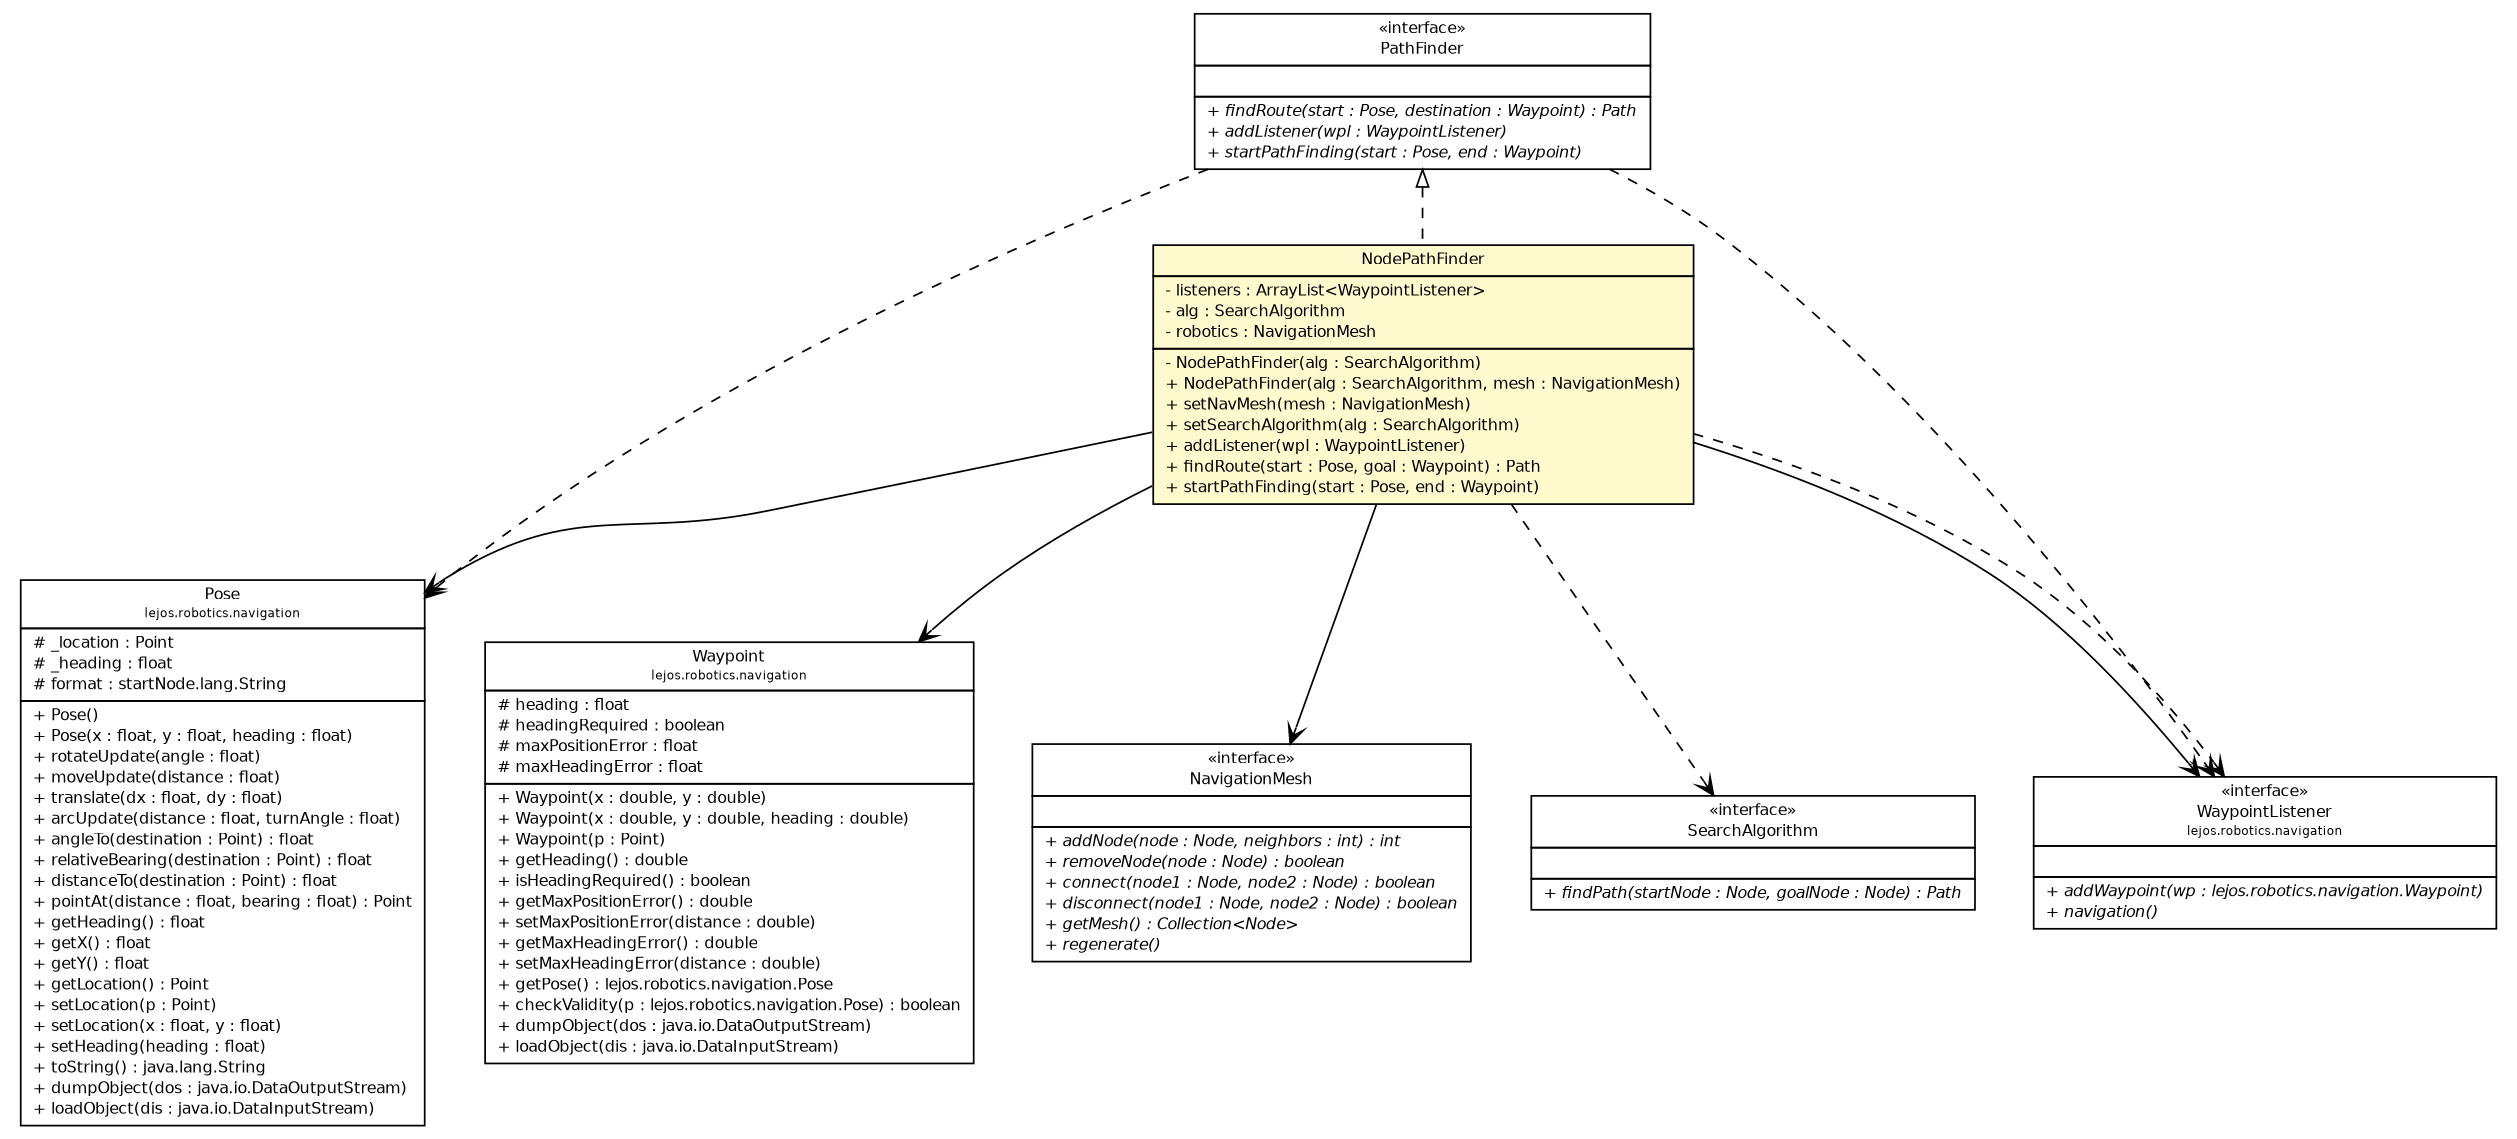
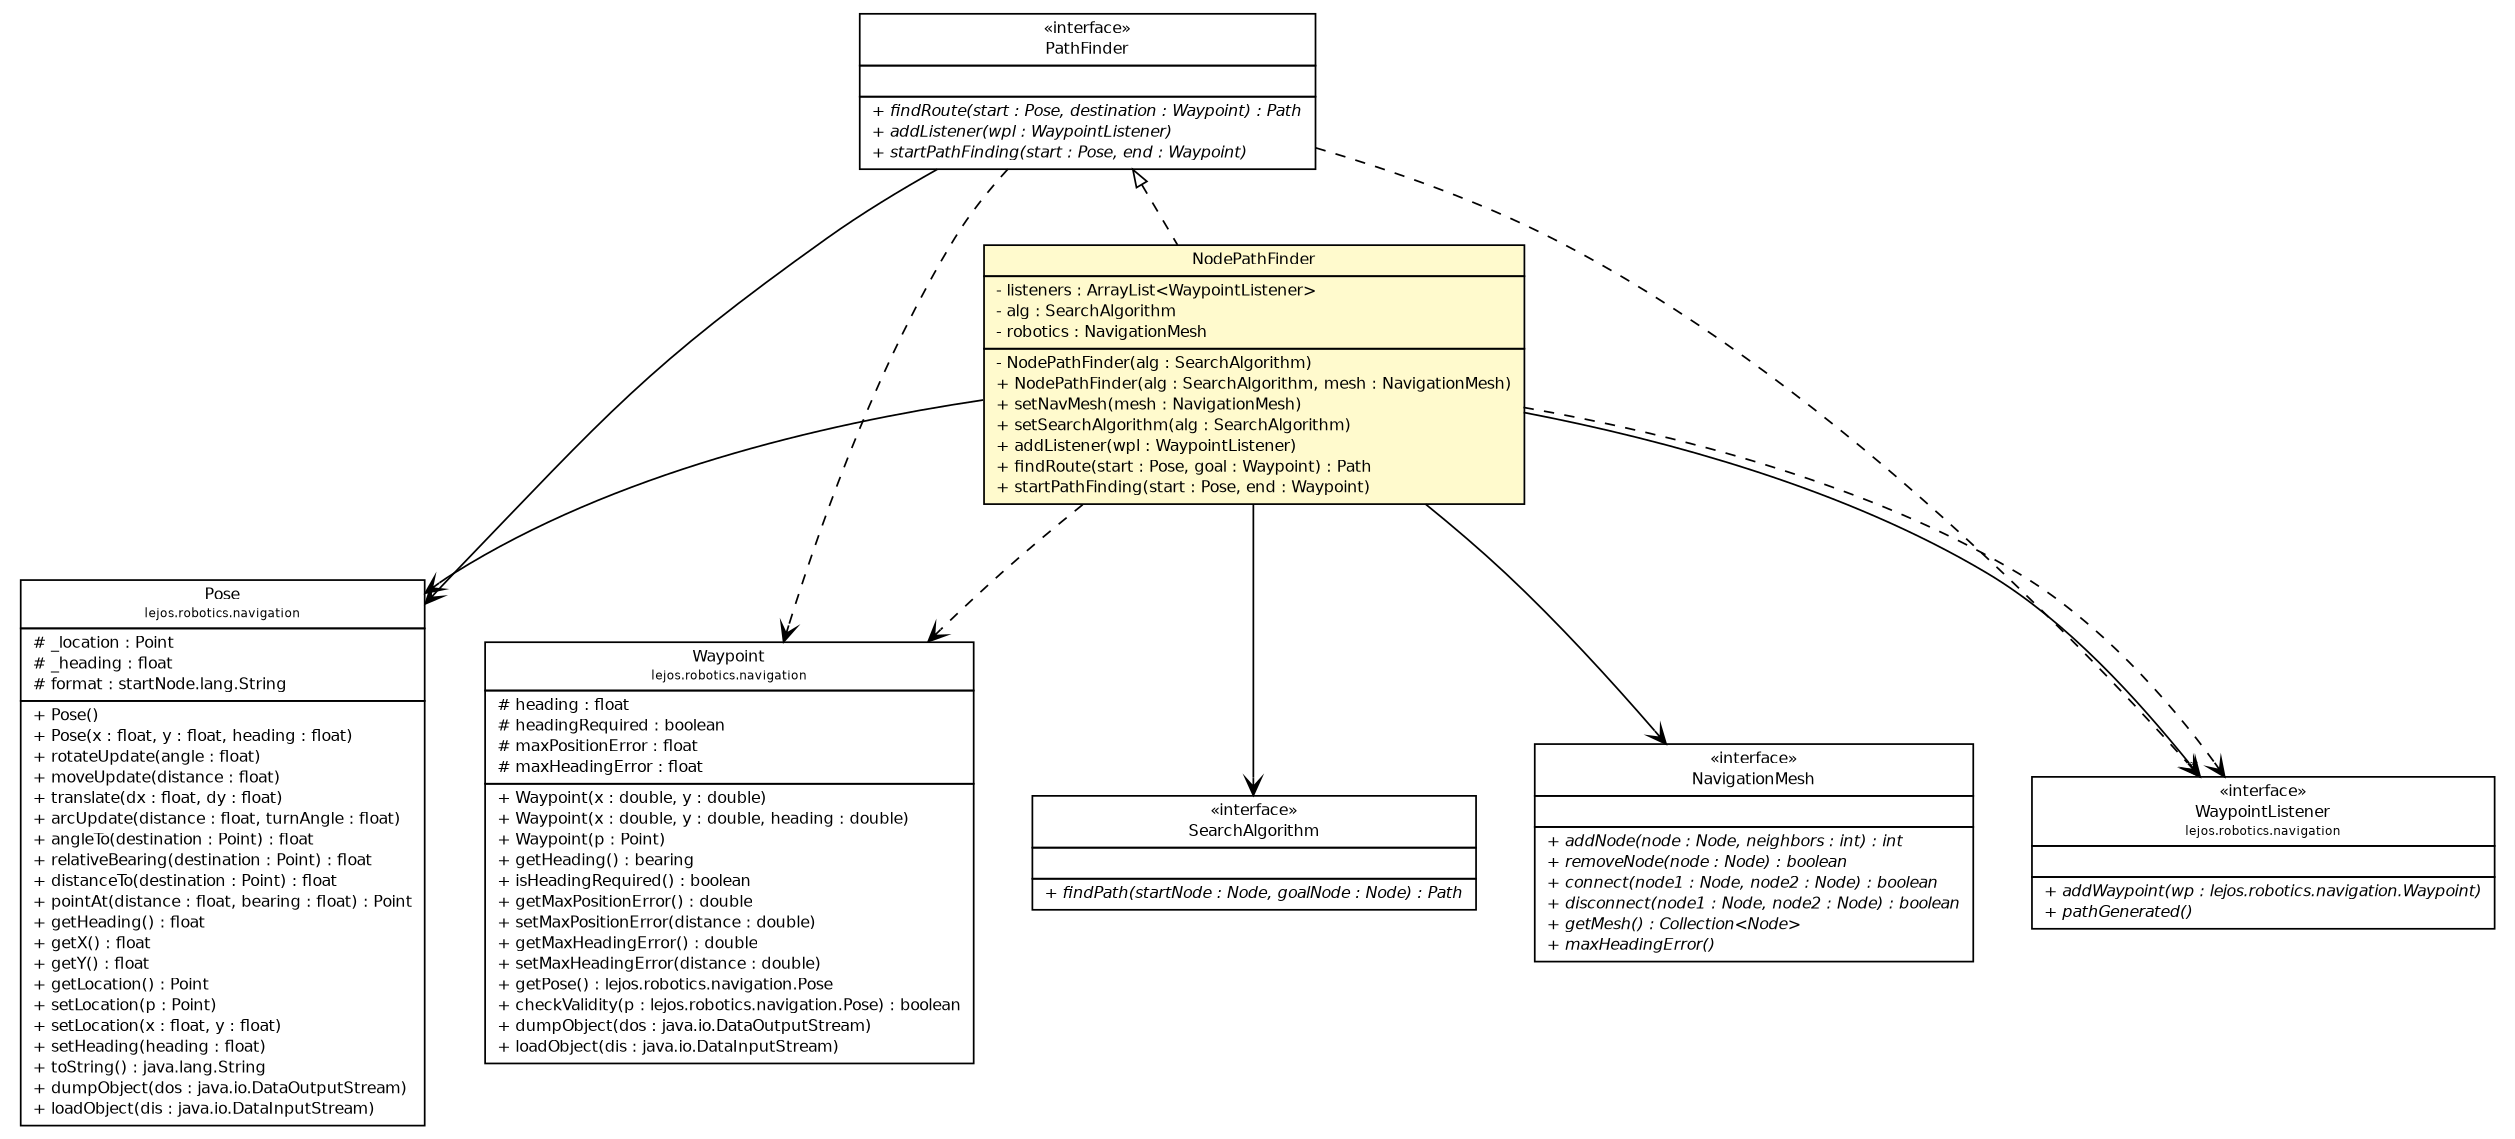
edge "PathFinder" -> "Pose": style dashed -> solid
edge "PathFinder" -> "Waypoint": added
edge "NodePathFinder" -> "Waypoint": style solid -> dashed
edge "NodePathFinder" -> "SearchAlgorithm": style dashed -> solid
node "Waypoint": text "+ getHeading() : double" -> "+ getHeading() : bearing"
node "WaypointListener": text "+ navigation()" -> "+ pathGenerated()"
node "NavigationMesh": text "+ regenerate()" -> "+ maxHeadingError()"
